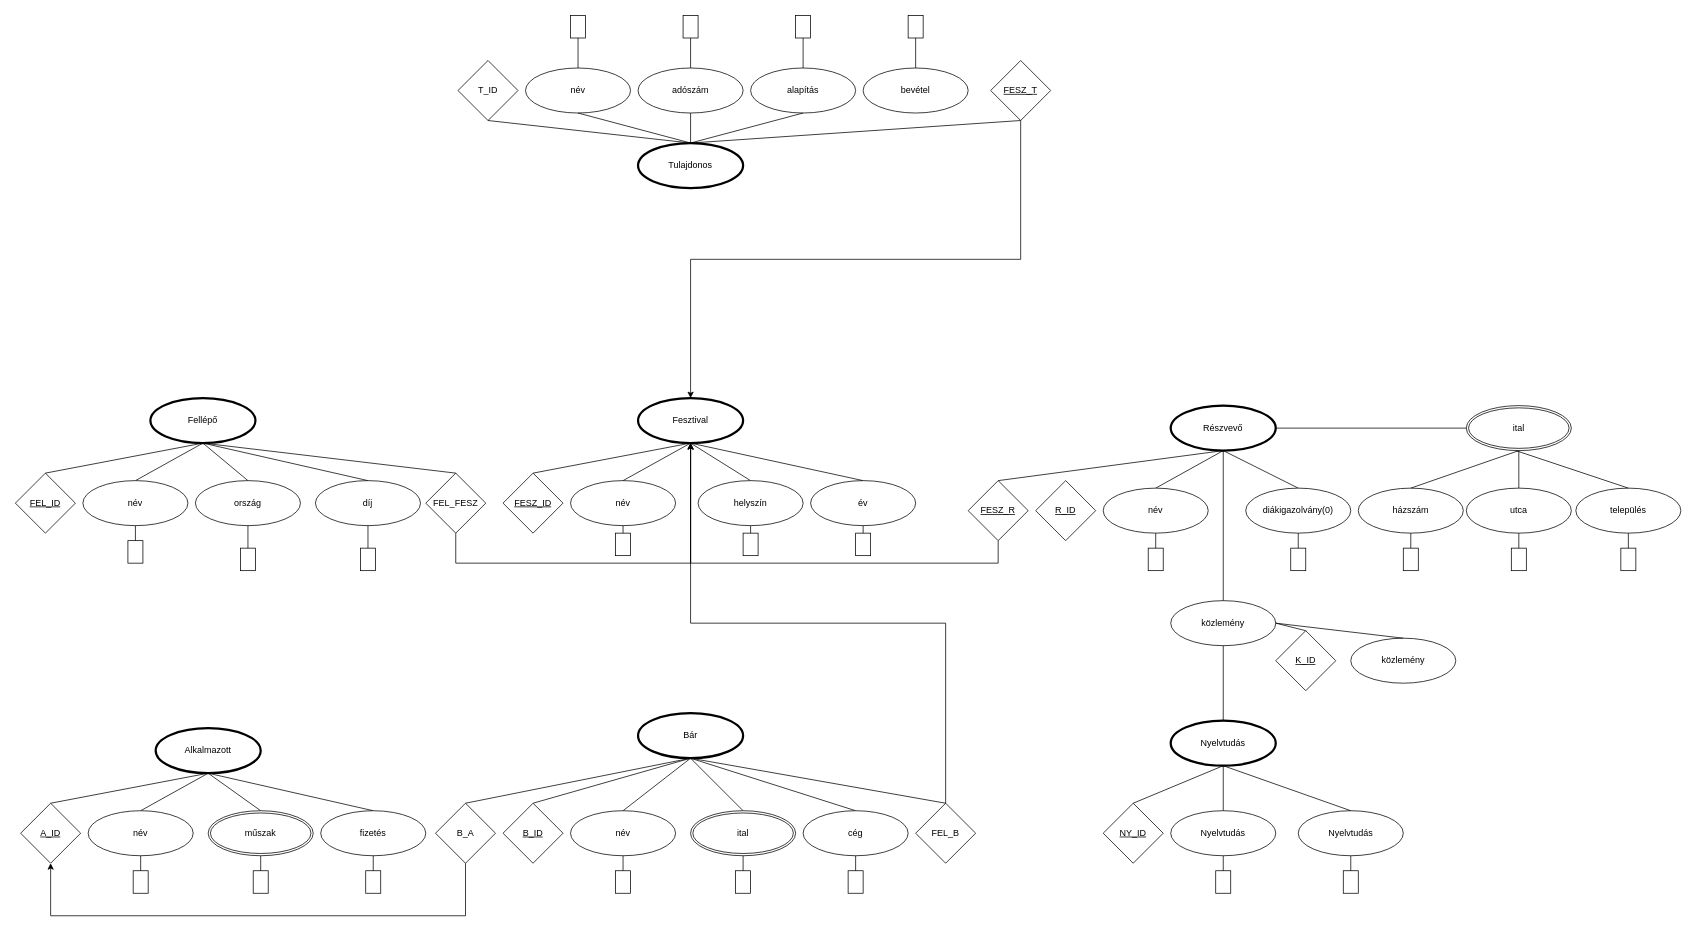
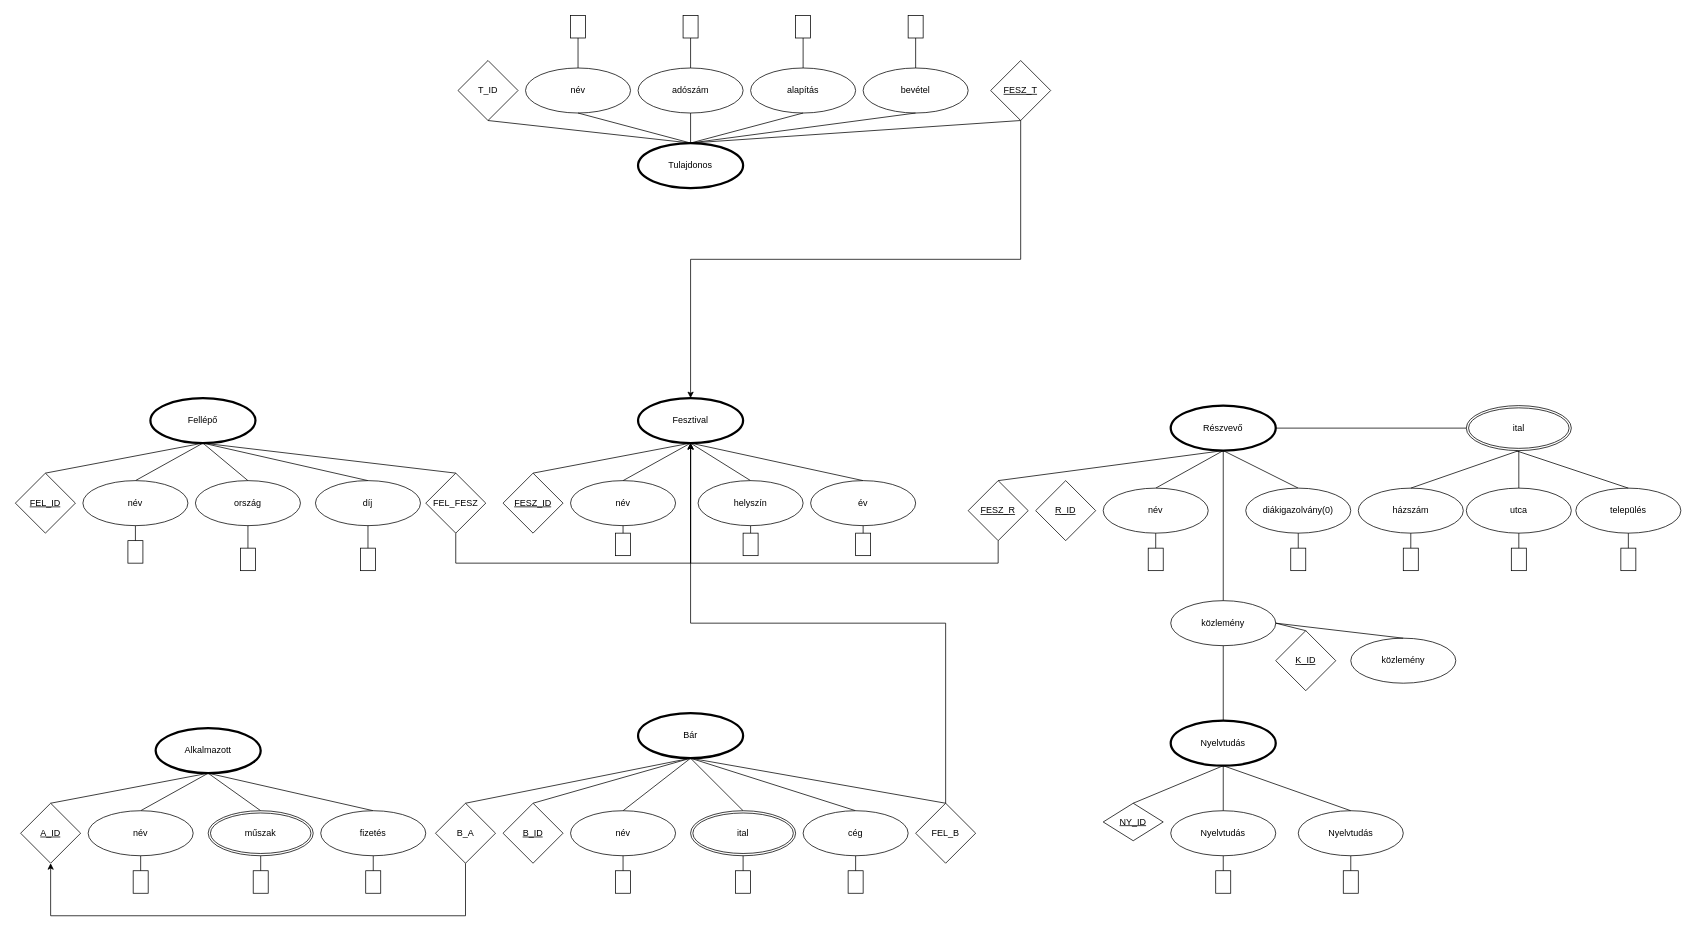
edge "bevétel" -- "Tulajdonos": added
node "NY_ID": size 60x60 -> 60x38
